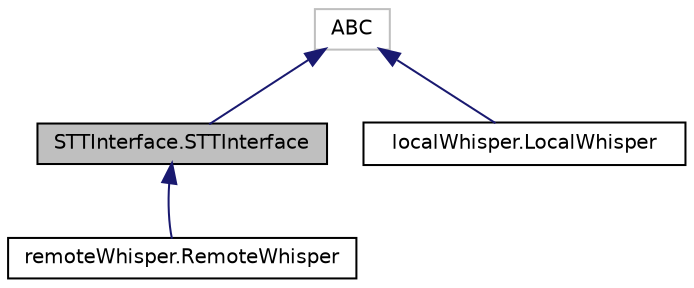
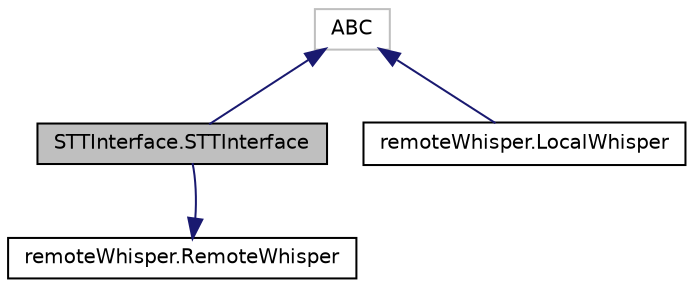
node "localWhisper.LocalWhisper": label "localWhisper.LocalWhisper" -> "remoteWhisper.LocalWhisper"
edge "remoteWhisper.RemoteWhisper" -> "STTInterface.STTInterface": reversed
